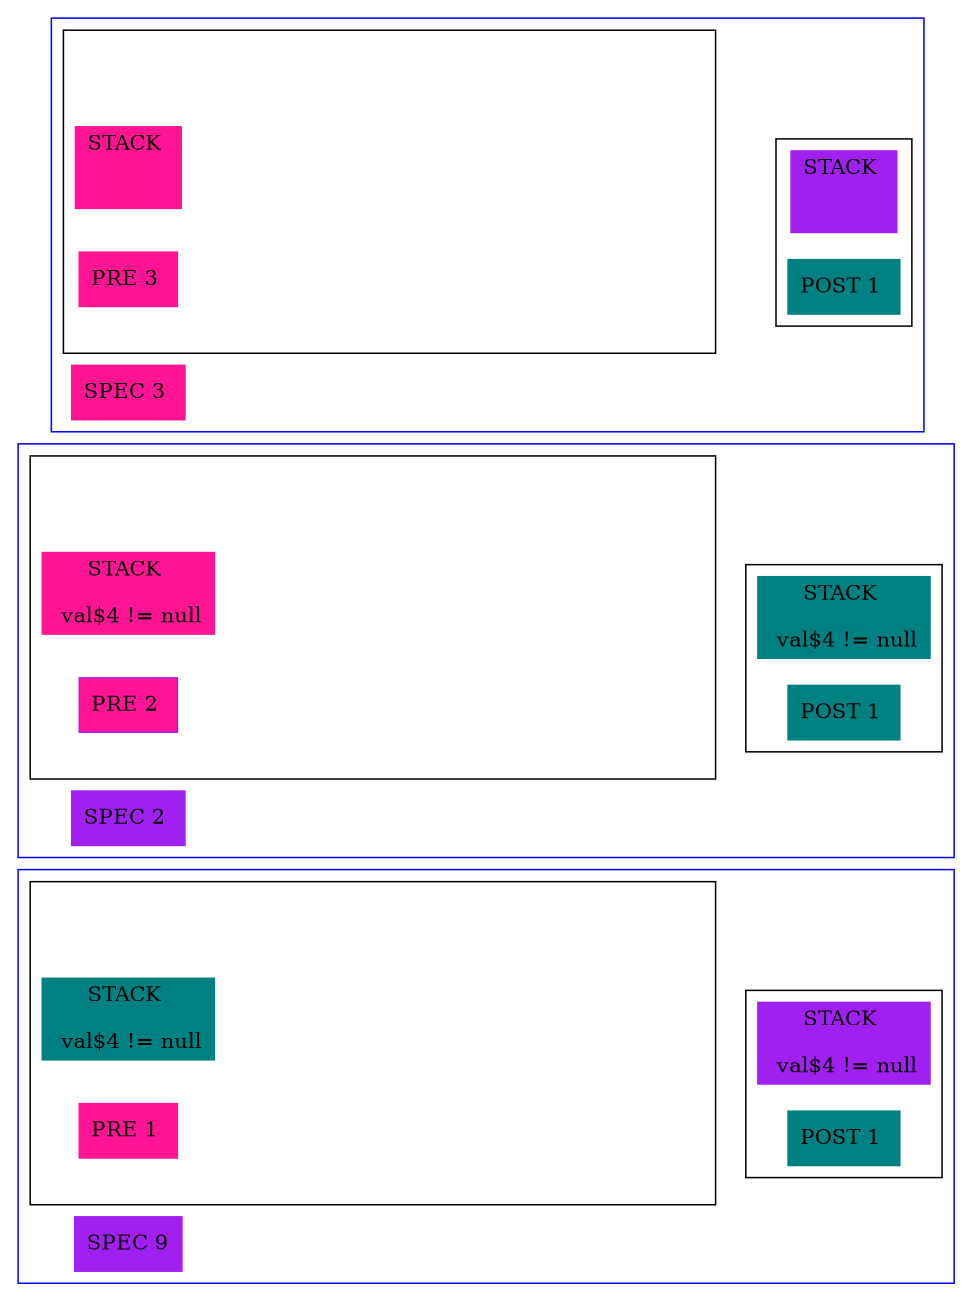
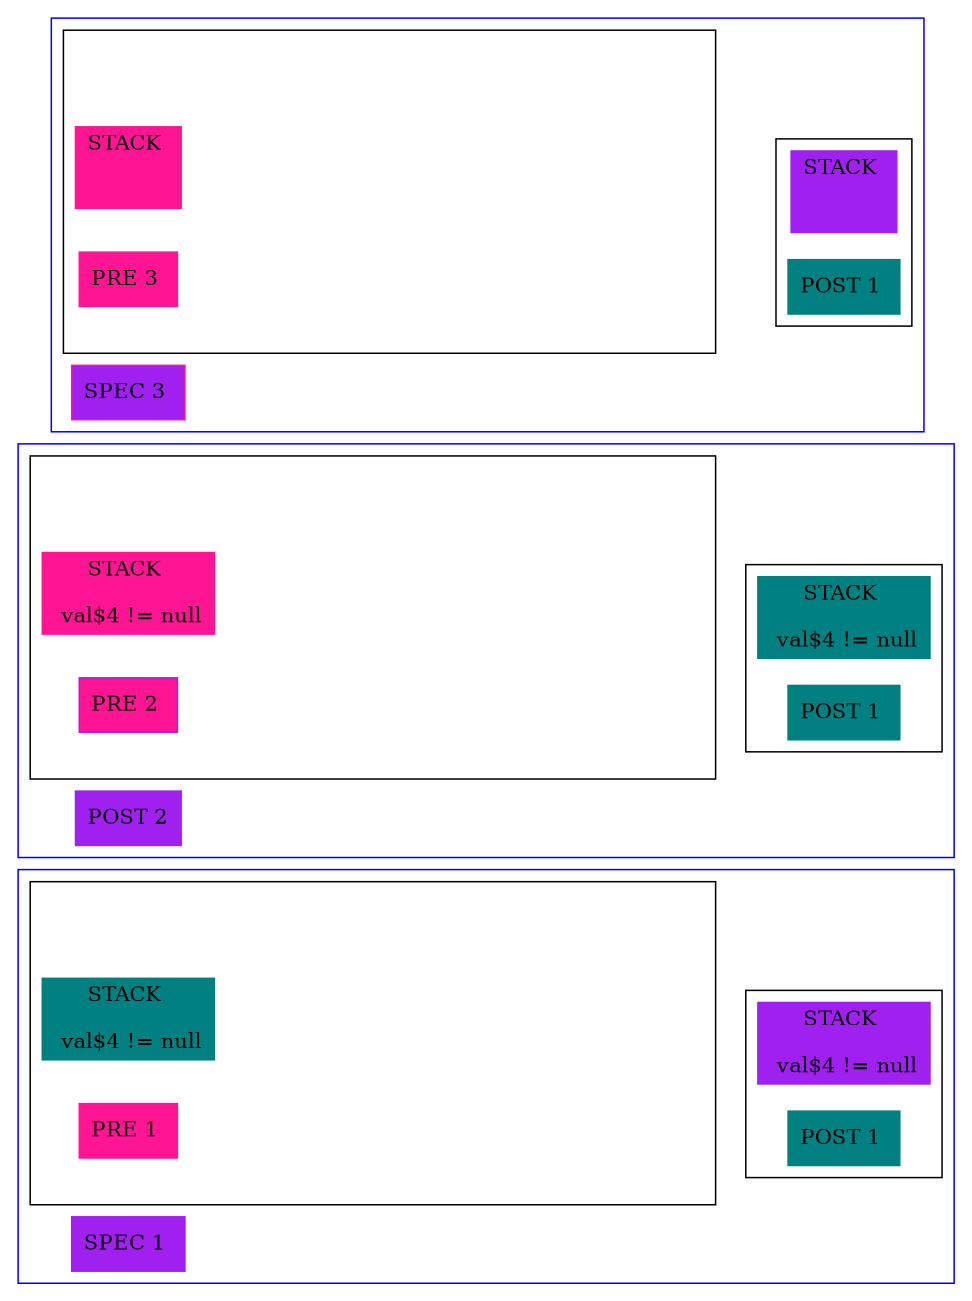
node "SPEC 3": fillcolor deeppink -> purple
node "SPEC 2": label "SPEC 2" -> "POST 2"
node "SPEC 9": label "SPEC 9" -> "SPEC 1"
